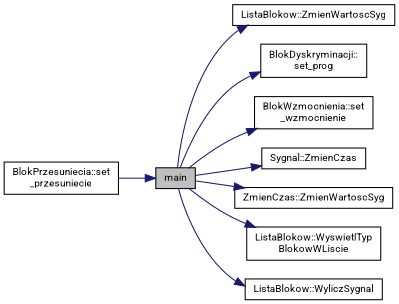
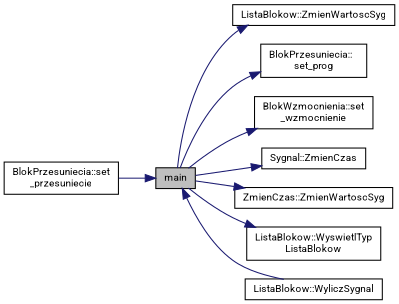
node "BlokDyskryminacji:: set_prog": label "BlokDyskryminacji:: set_prog" -> "BlokPrzesuniecia:: set_prog"
edge "main" -> "ListaBlokow::WyliczSygnal": reversed
node "ListaBlokow::WyswietlTyp BlokowWLiscie": label "ListaBlokow::WyswietlTyp BlokowWLiscie" -> "ListaBlokow::WyswietlTyp ListaBlokow"
